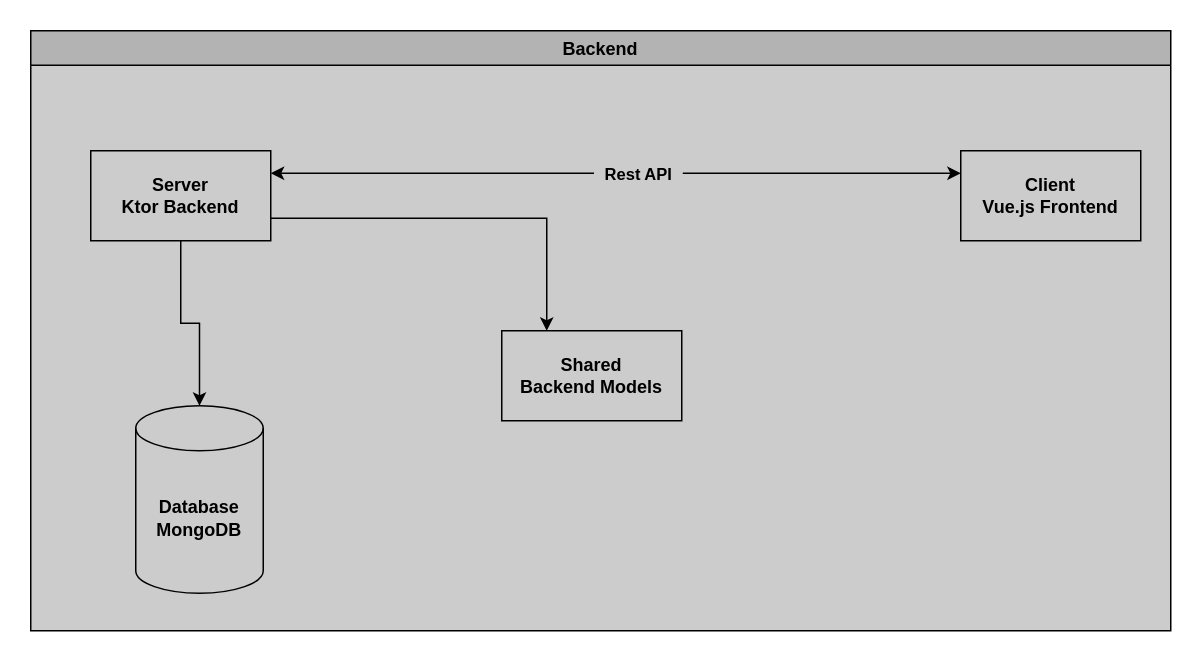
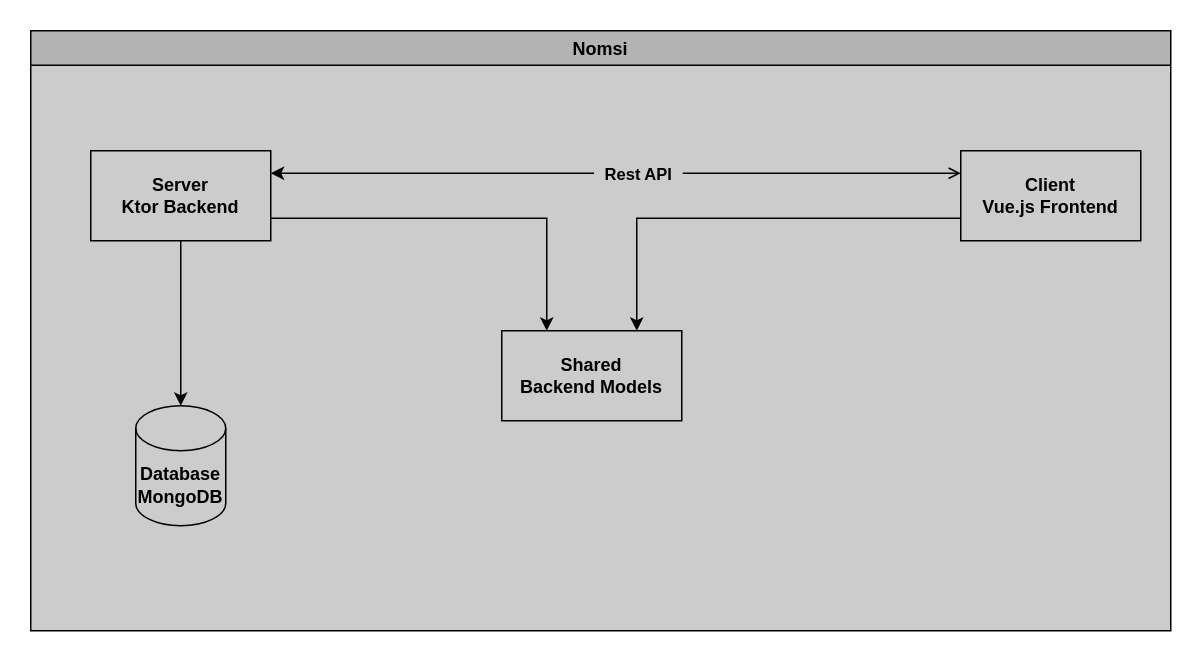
node "Backend": label "Backend" -> "Nomsi"
edge "Server Ktor Backend" -- "Client Vue.js Frontend": arrowhead classic -> open
edge "Client Vue.js Frontend" -> "Shared Backend Models": added
node "Database MongoDB": size 128x188 -> 90x120
